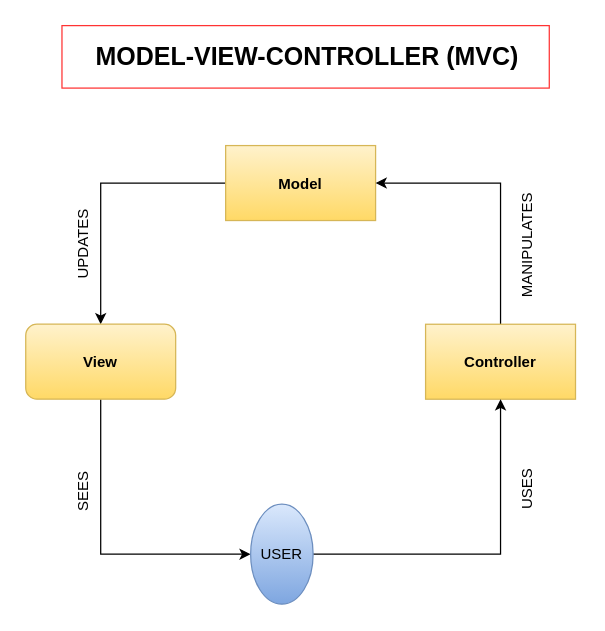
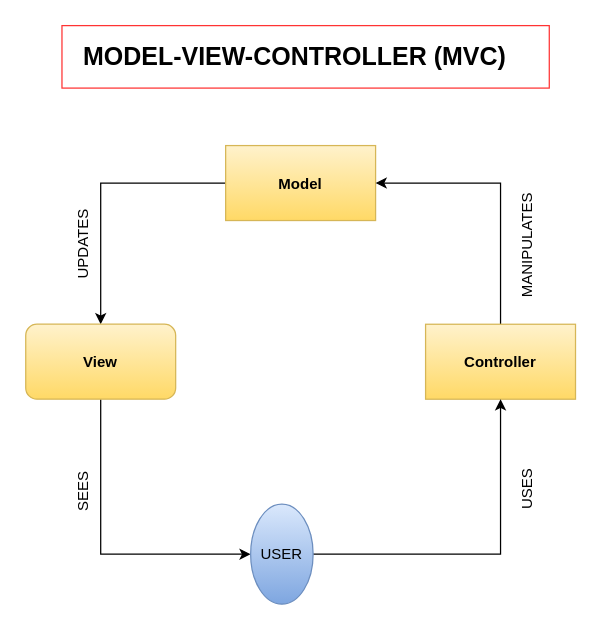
node "MODEL-VIEW-CONTROLLER (MVC)": moved (307, 56) -> (294, 56)
